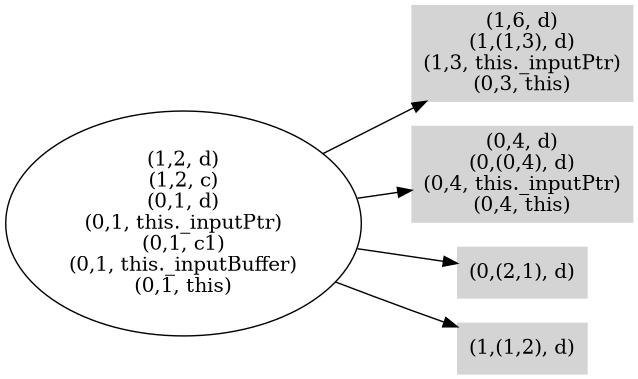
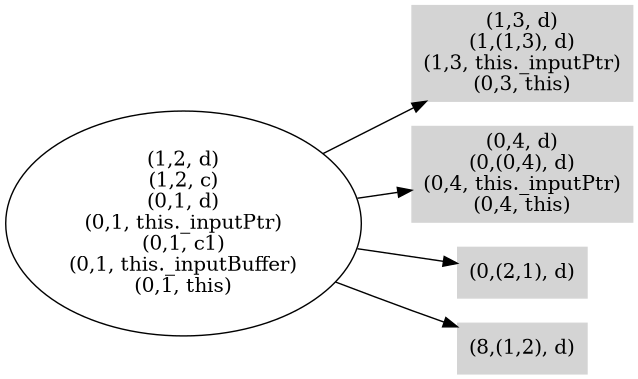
node "(1,6, d) (1,(1,3), d) (1,3, this._inputPtr) (0,3, this)": label "(1,6, d) (1,(1,3), d) (1,3, this._inputPtr) (0,3, this)" -> "(1,3, d) (1,(1,3), d) (1,3, this._inputPtr) (0,3, this)"
node "(1,(1,2), d)": label "(1,(1,2), d)" -> "(8,(1,2), d)"
